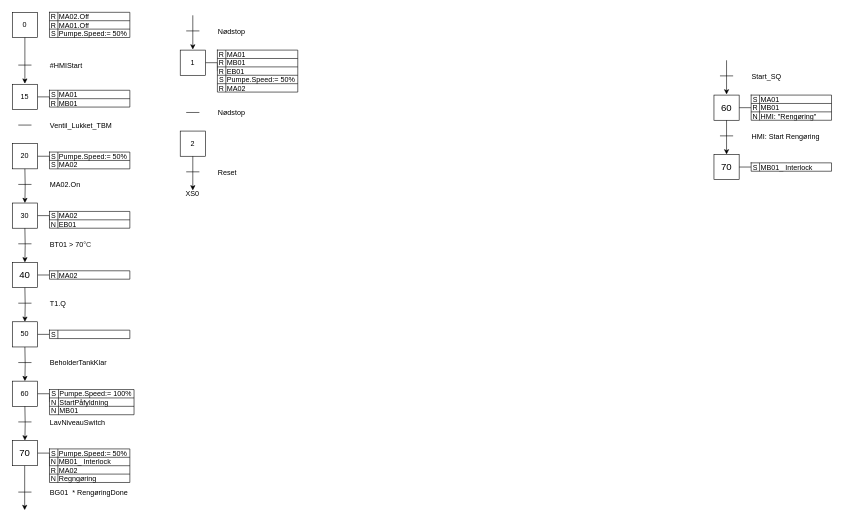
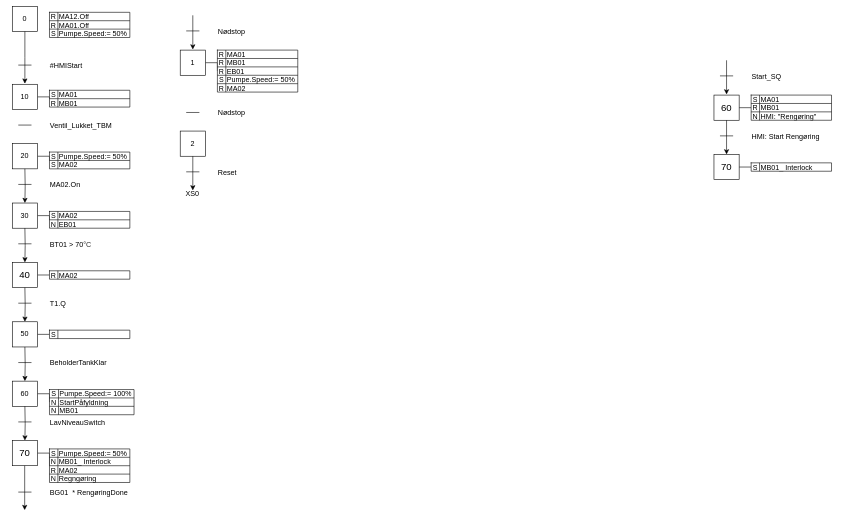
node "MA02.Off": label "MA02.Off" -> "MA12.Off"
node "0": moved (25, 25) -> (25, 19)
node "15": label "15" -> "10"
